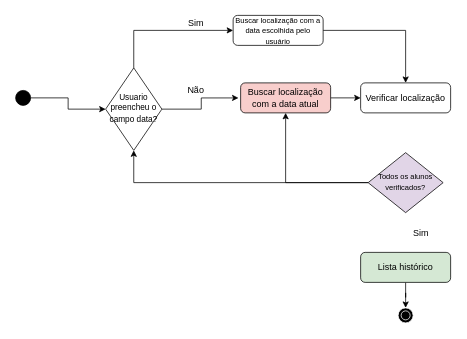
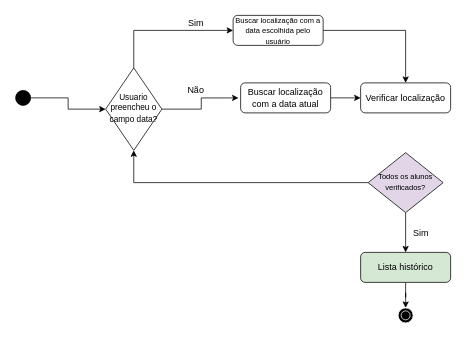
node "Buscar localização com a data atual": fillcolor #f8cecc -> #ffffff
edge "Todos os alunos verificados?" -> "Buscar localização com a data atual": now "Todos os alunos verificados?" -> "Lista histórico"
